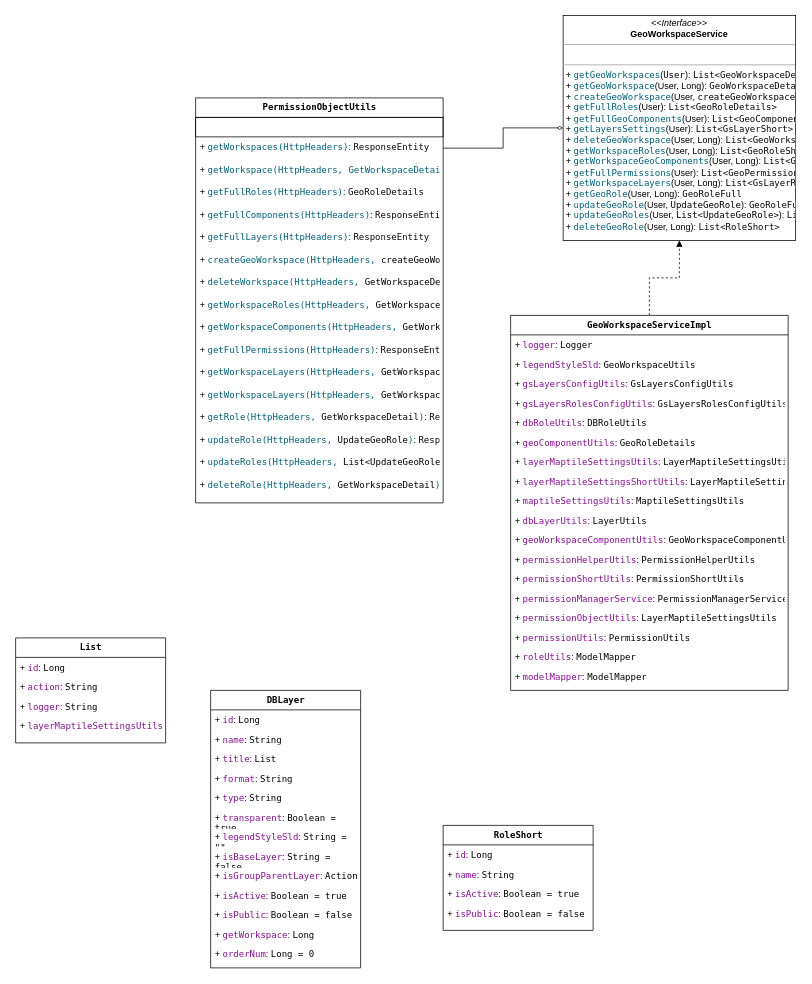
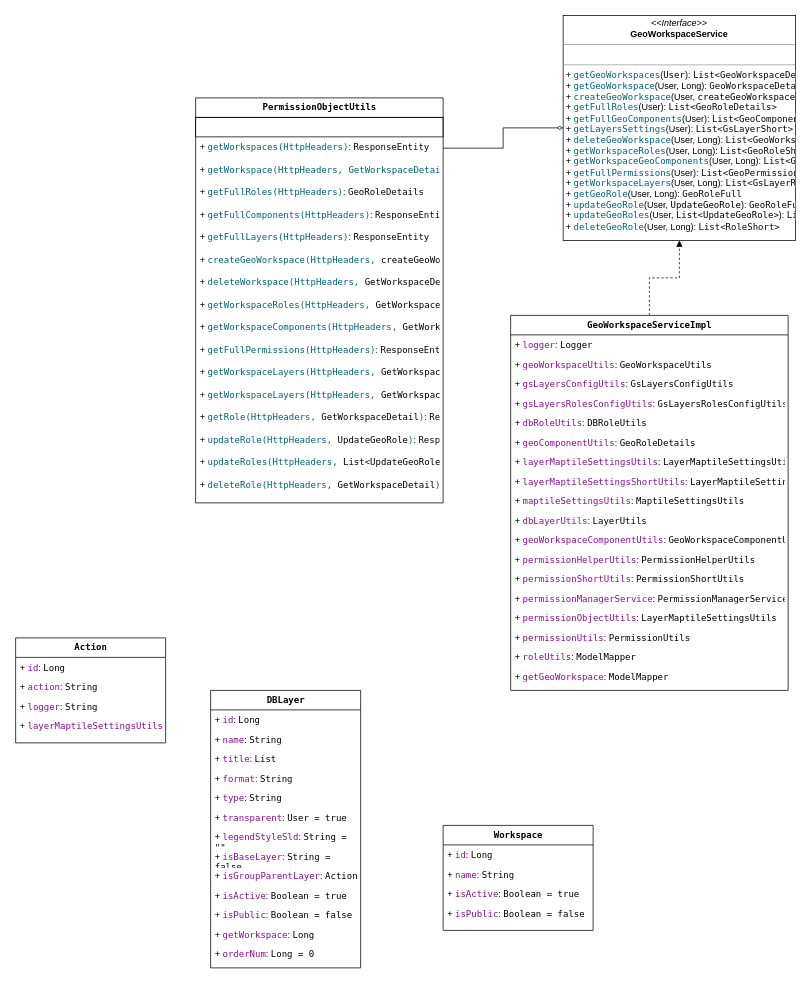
node "+ legendStyleSld: GeoWorkspaceUtils": label "+ legendStyleSld: GeoWorkspaceUtils" -> "+ geoWorkspaceUtils: GeoWorkspaceUtils"
node "List": label "List" -> "Action"
node "+ modelMapper: ModelMapper": label "+ modelMapper: ModelMapper" -> "+ getGeoWorkspace: ModelMapper"
node "+ transparent: Boolean = true": label "+ transparent: Boolean = true" -> "+ transparent: User = true"
node "RoleShort": label "RoleShort" -> "Workspace"
